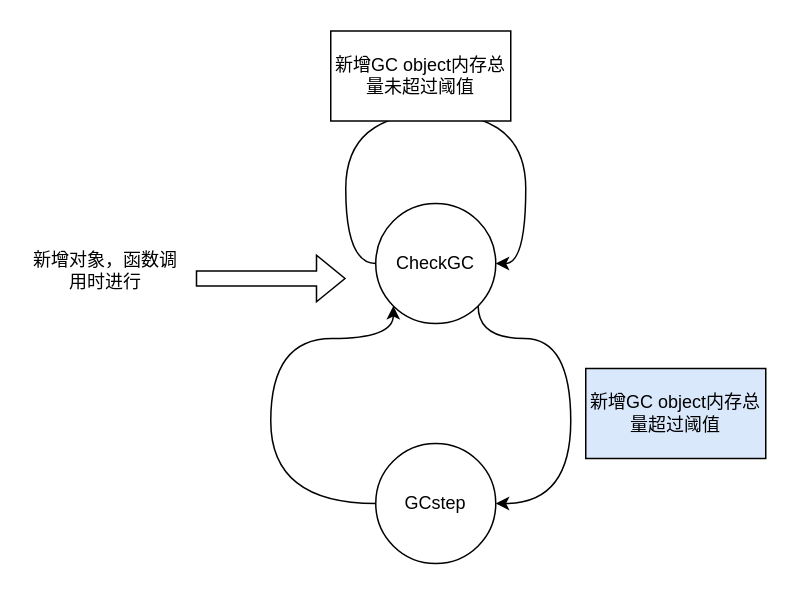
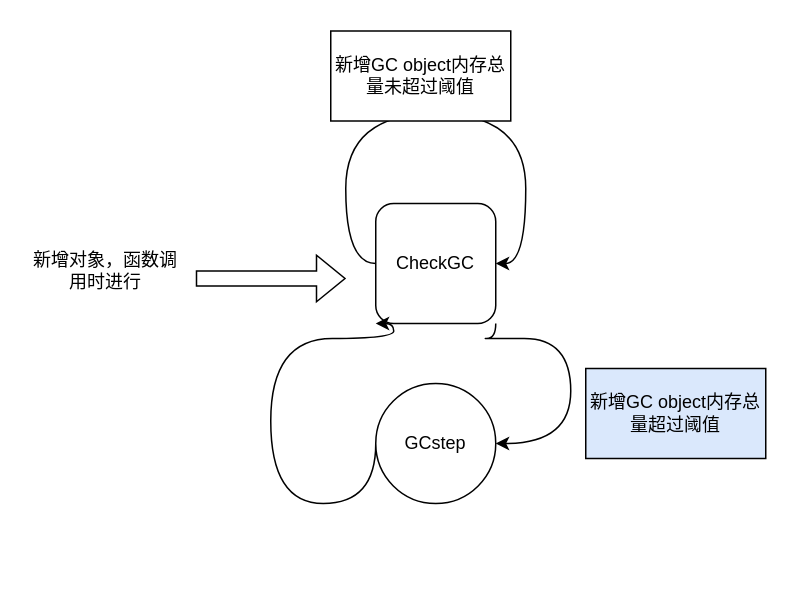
node "CheckGC": shape ellipse -> rounded rectangle
node "GCstep": moved (436, 503) -> (436, 443)
